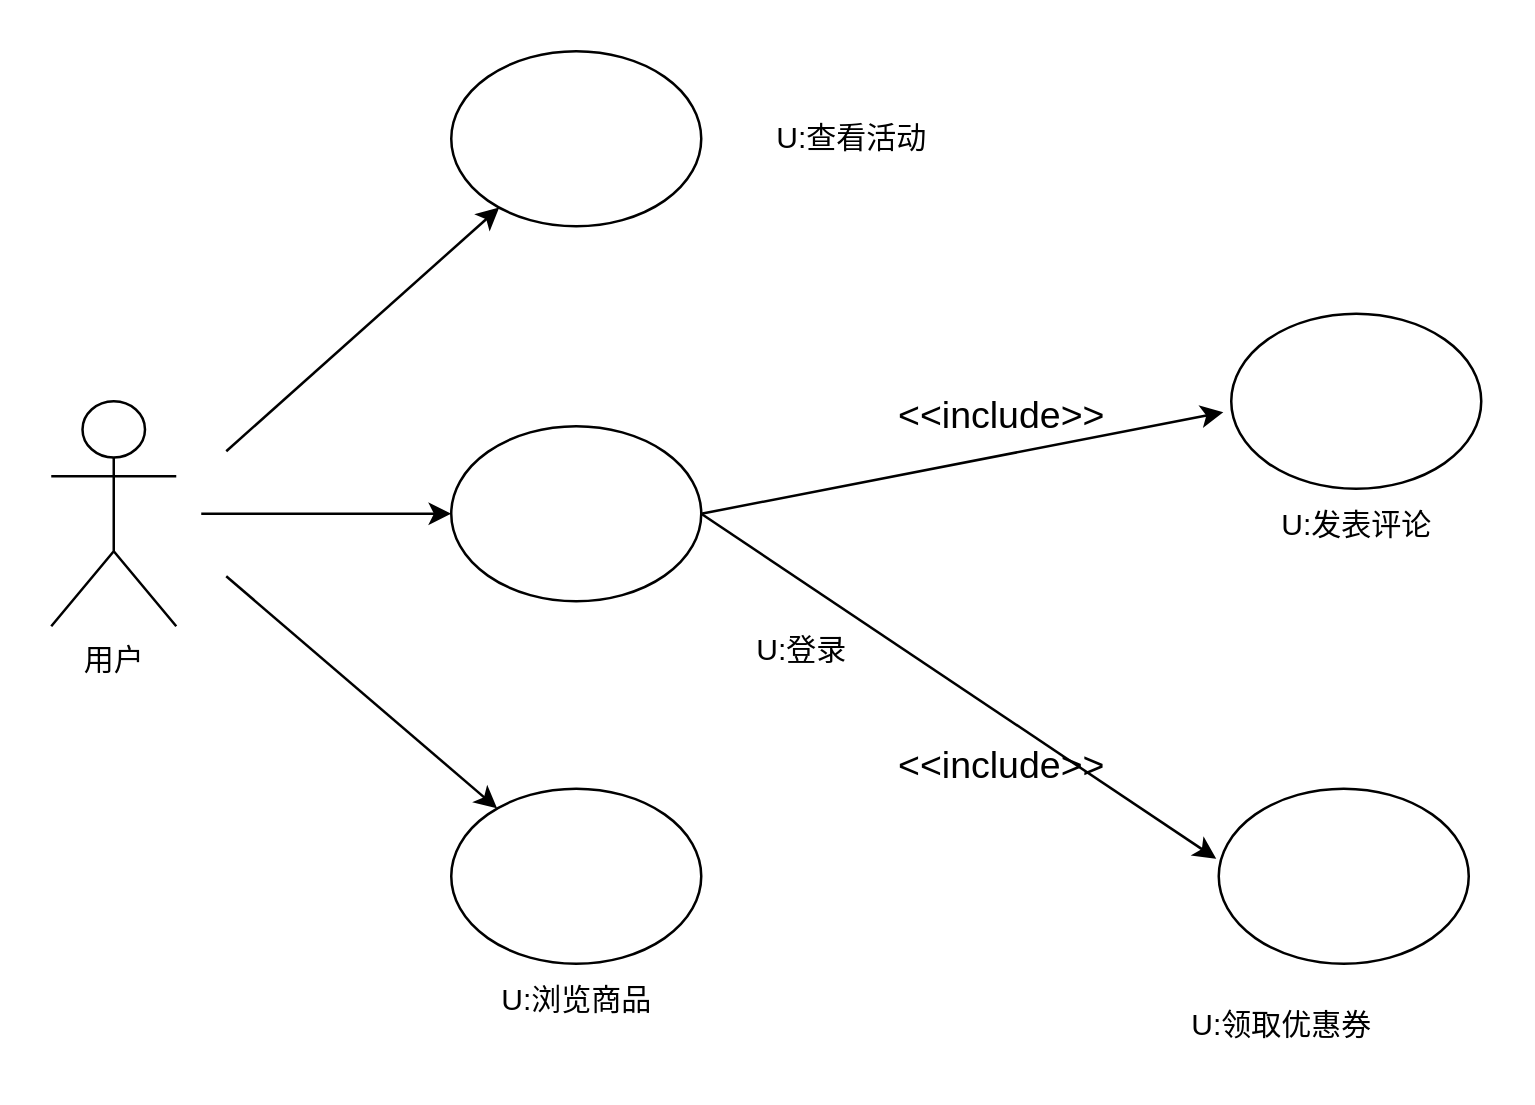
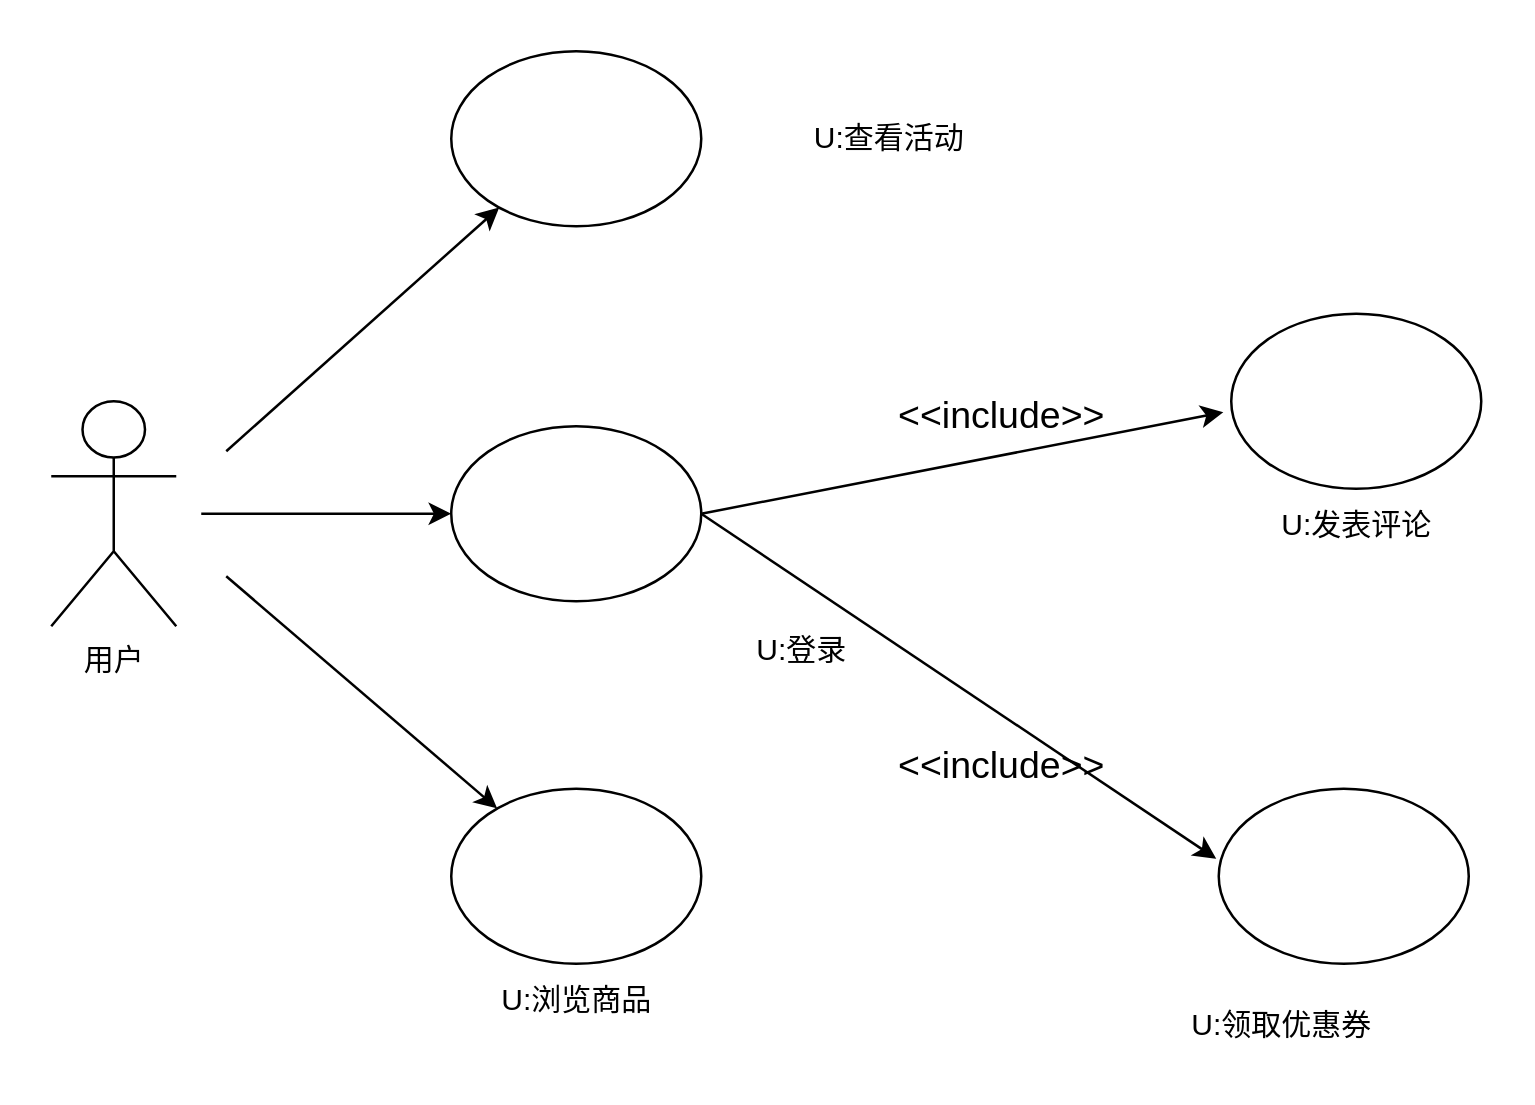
node "U:查看活动": moved (851, 139) -> (889, 139)
